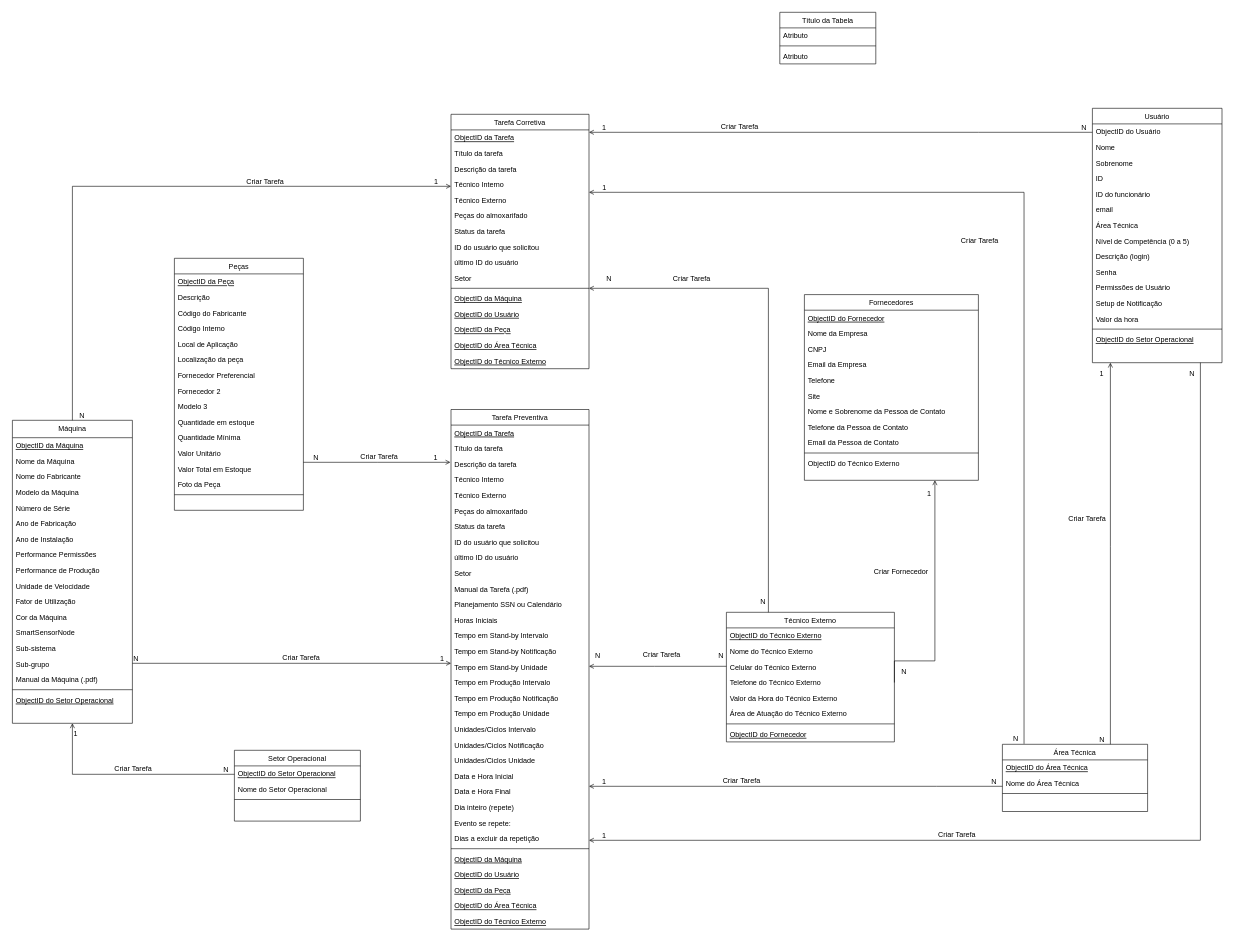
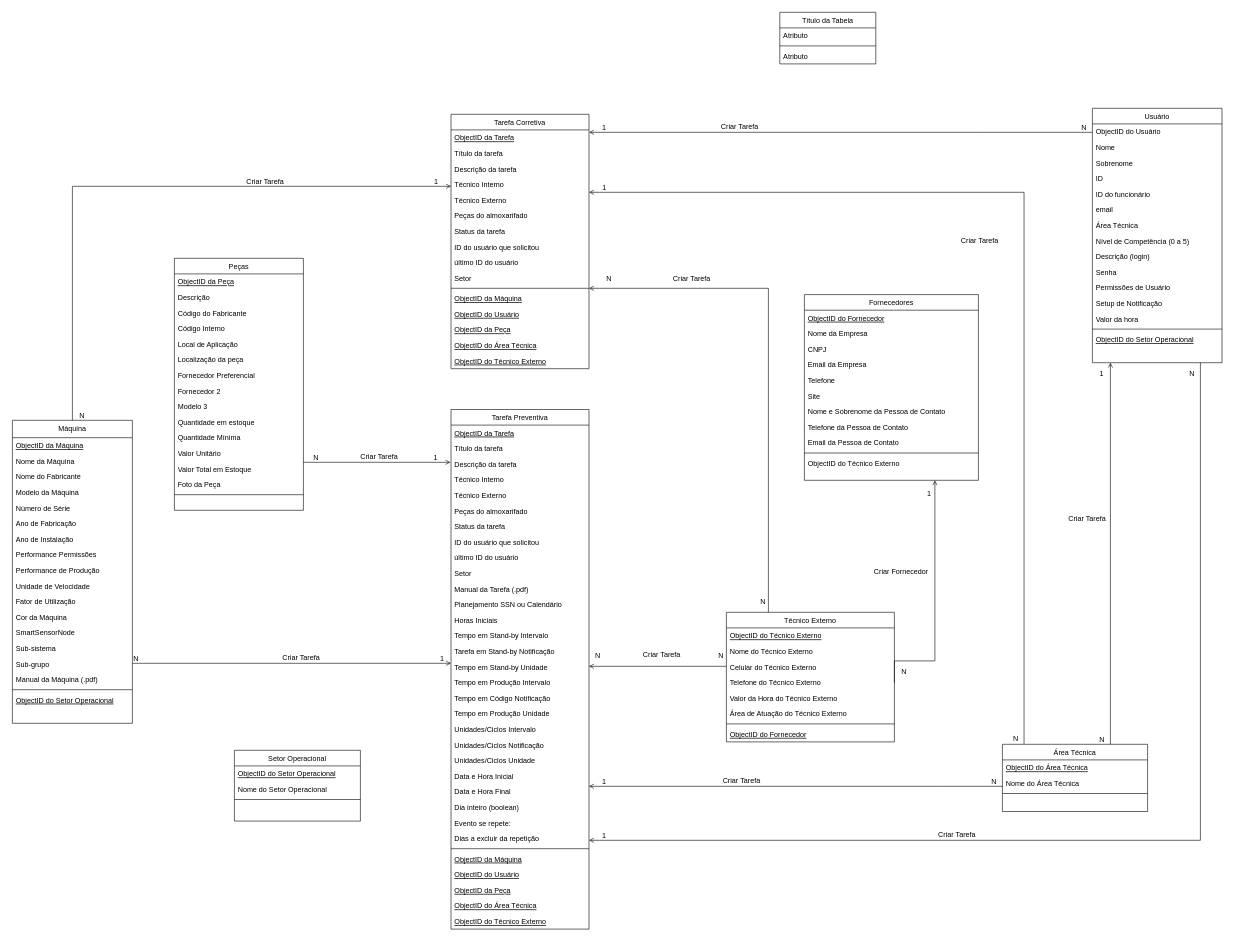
node "Tempo em Stand-by Notificação": label "Tempo em Stand-by Notificação" -> "Tarefa em Stand-by Notificação"
node "Tempo em Produção Notificação": label "Tempo em Produção Notificação" -> "Tempo em Código Notificação"
edge "Setor Operacional" -> "Máquina": removed, labels "N", "Criar Tarefa", "1"
node "Dia inteiro (repete)": label "Dia inteiro (repete)" -> "Dia inteiro (boolean)"
